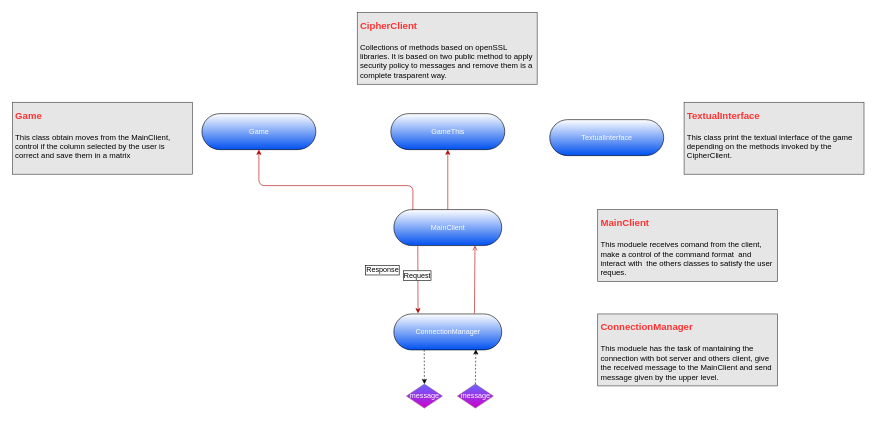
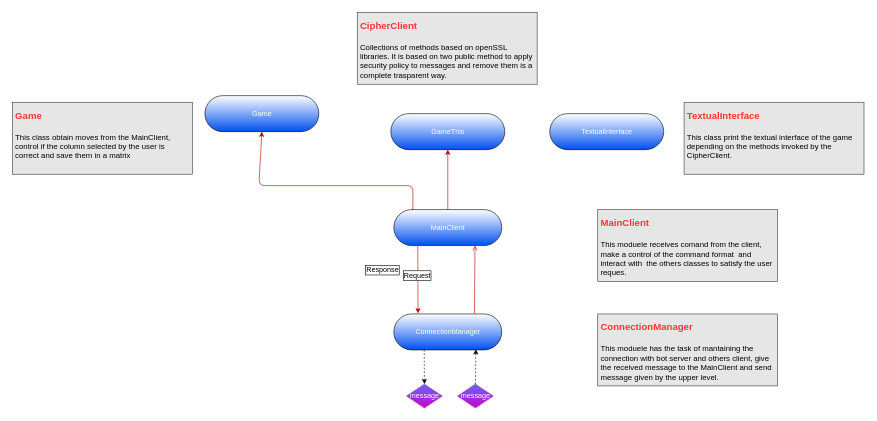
node "Game": moved (259, 132) -> (262, 114)
node "TextualInterface": moved (607, 138) -> (607, 132)
